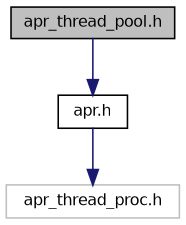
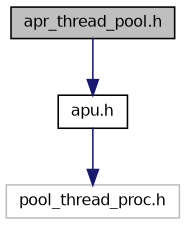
node "apr.h": label "apr.h" -> "apu.h"
node "apr_thread_proc.h": label "apr_thread_proc.h" -> "pool_thread_proc.h"
